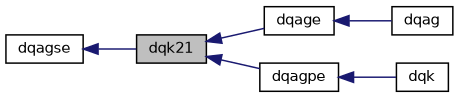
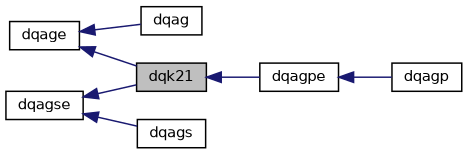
edge "dqage" -> "dqk21": reversed
node "dqk": label "dqk" -> "dqagp"
node "dqags": added
